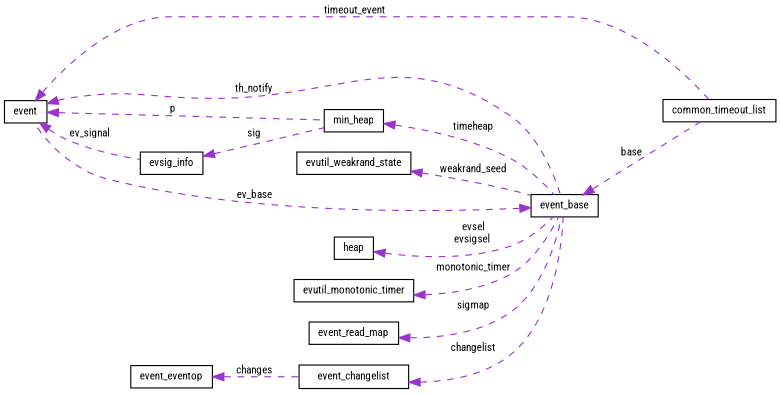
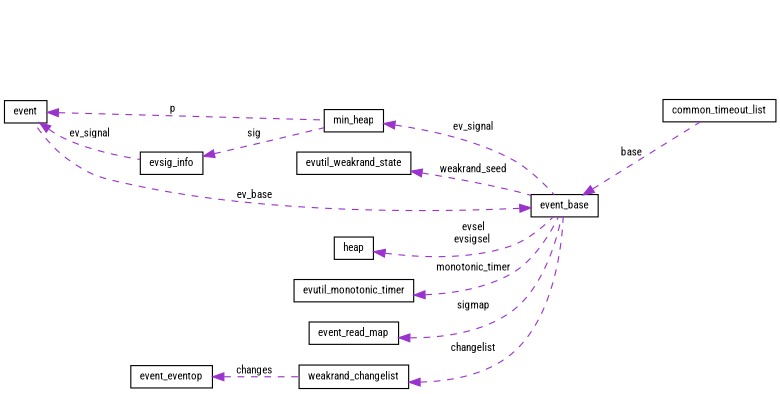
edge "common_timeout_list" -> "event": removed, label "timeout_event"
edge "event_base" -> "event": removed, label "th_notify"
edge "event_base" -> "min_heap": label " timeheap" -> " ev_signal"
node "event_changelist": label "event_changelist" -> "weakrand_changelist"
